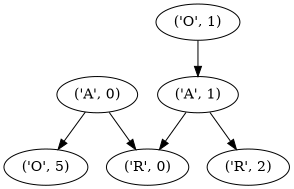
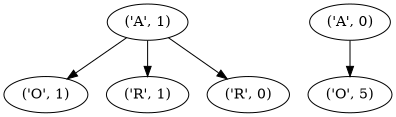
edge "('O', 1)" -> "('A', 1)": reversed
edge "('A', 0)" -> "('R', 0)": removed
node "('R', 2)": label "('R', 2)" -> "('R', 1)"
